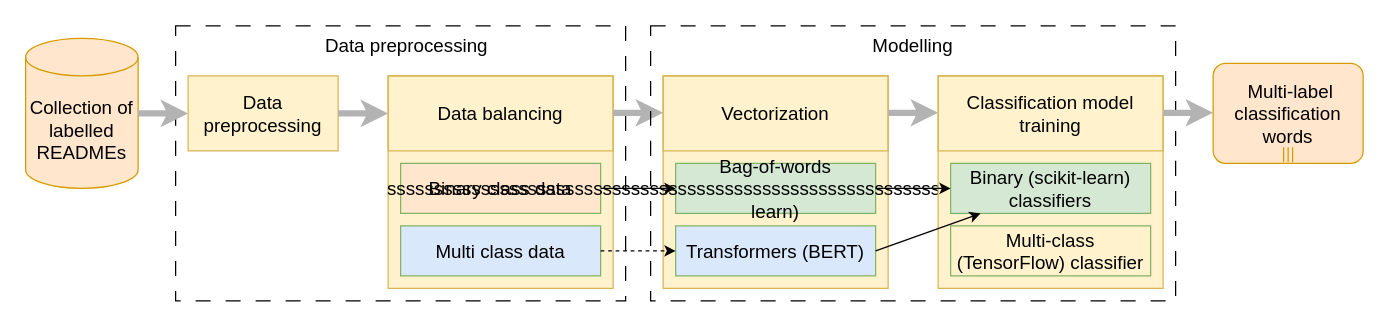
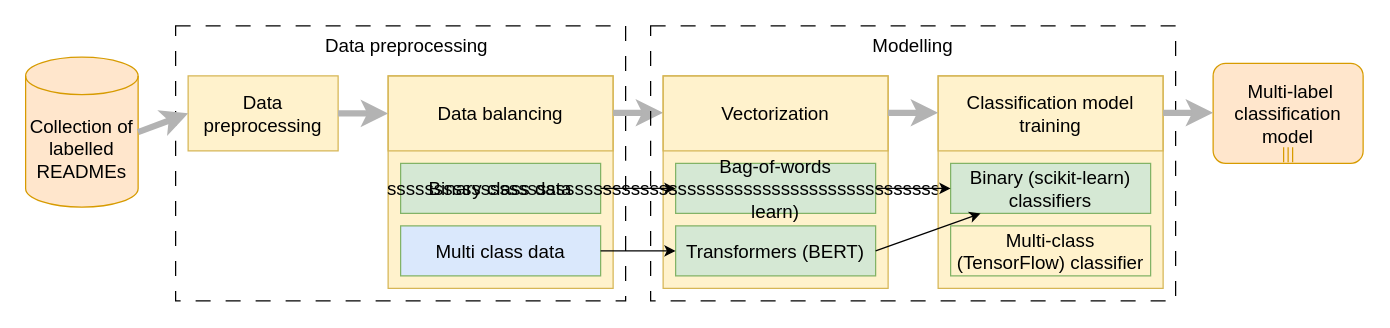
node "Collection of labelled READMEs": moved (82, 113) -> (82, 132)
node "Multi-label classification words": label "Multi-label classification words" -> "Multi-label classification model"
node "Binary class data": fillcolor #ffe6cc -> #d5e8d4
edge "Multi class data" -> "Transformers (BERT)": style dashed -> solid
node "Transformers (BERT)": fillcolor #dae8fc -> #d5e8d4
